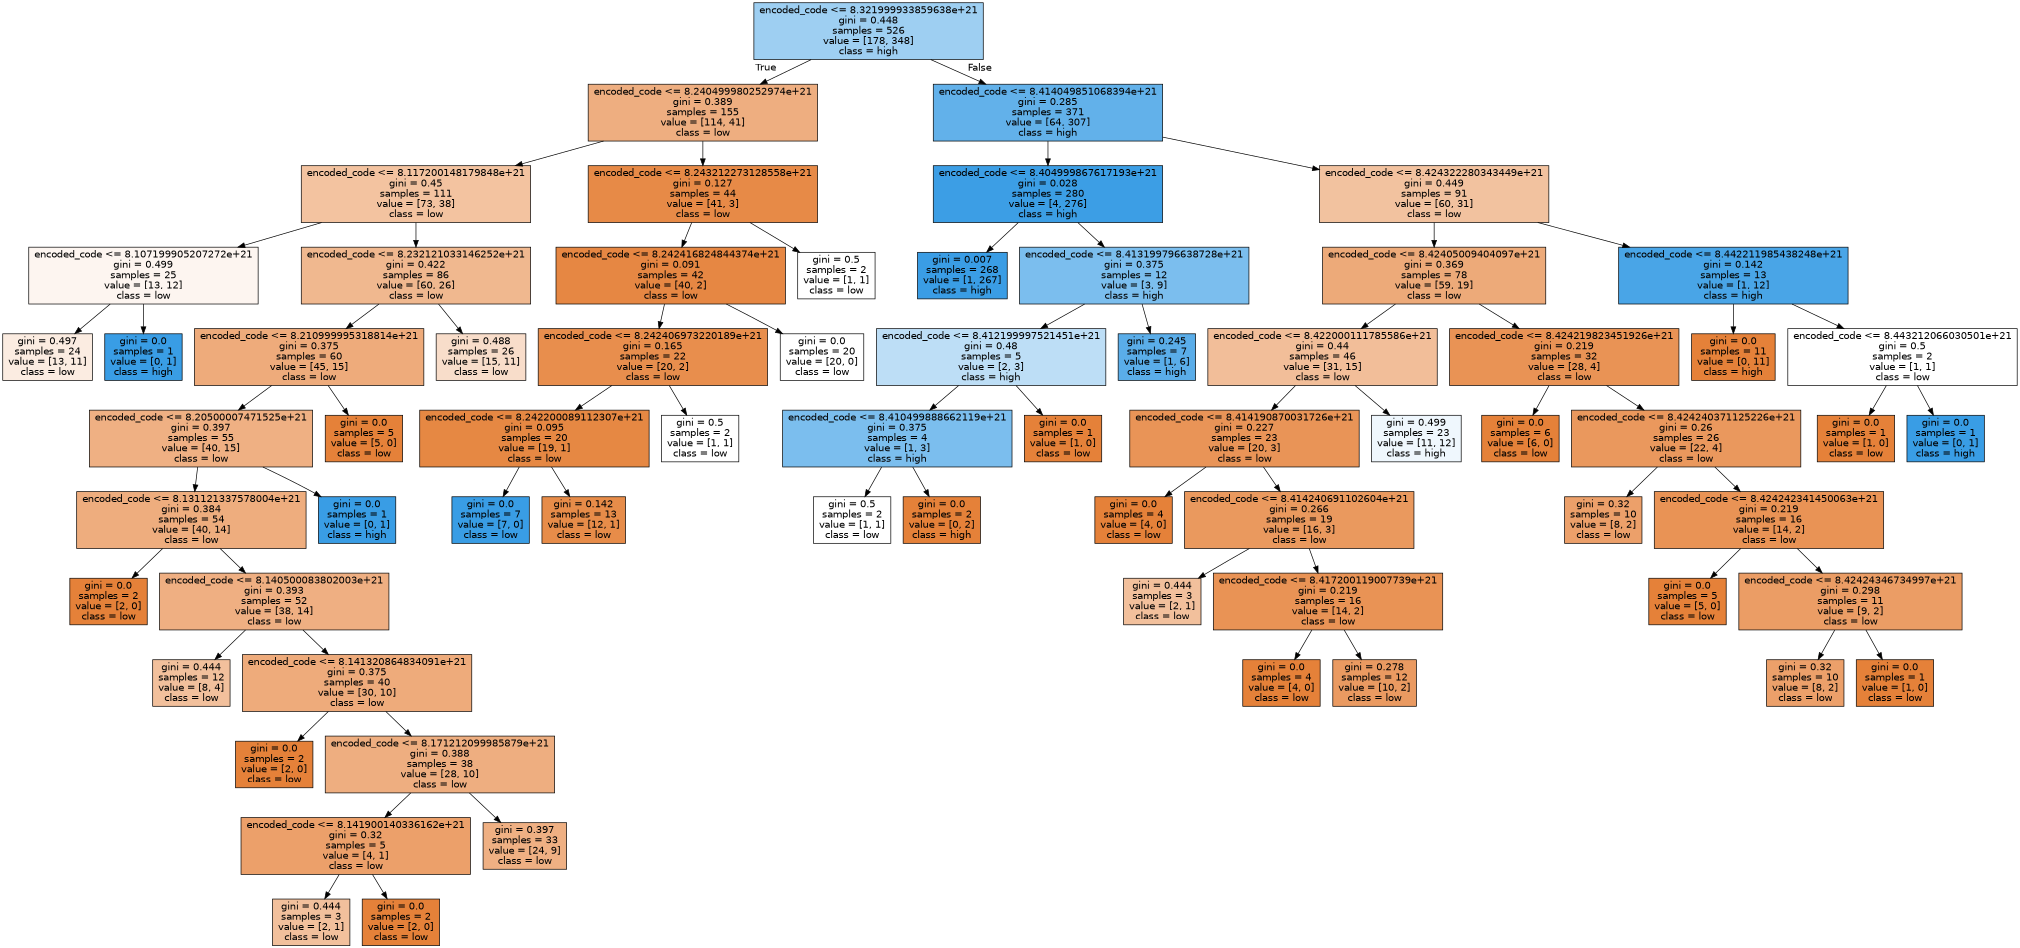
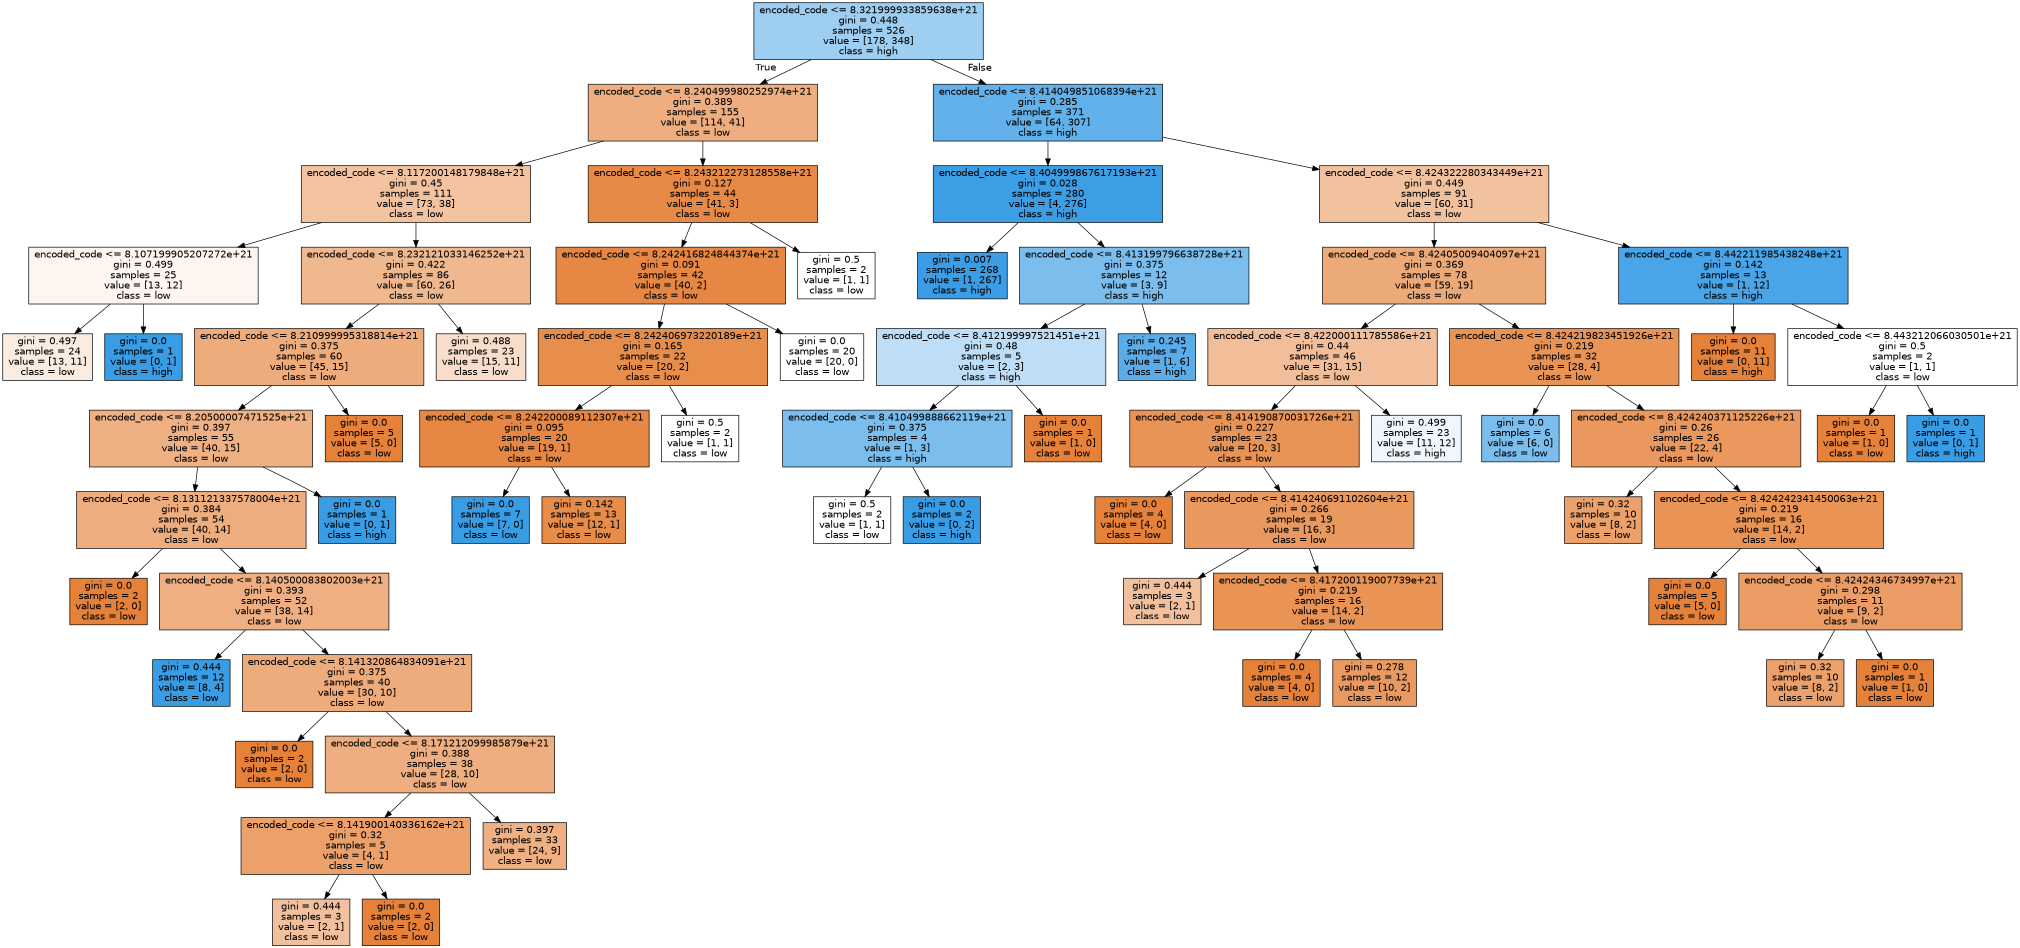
node "gini = 0.488 samples = 26 value = [15, 11] class = low": label "gini = 0.488 samples = 26 value = [15, 11] class = low" -> "gini = 0.488 samples = 23 value = [15, 11] class = low"
node "gini = 0.0 samples = 6 value = [6, 0] class = low": fillcolor #e58139 -> #7bbeee
node "gini = 0.0 samples = 2 value = [0, 2] class = high": fillcolor #e58139 -> #399de5
node "gini = 0.444 samples = 12 value = [8, 4] class = low": fillcolor #f2c09c -> #399de5
